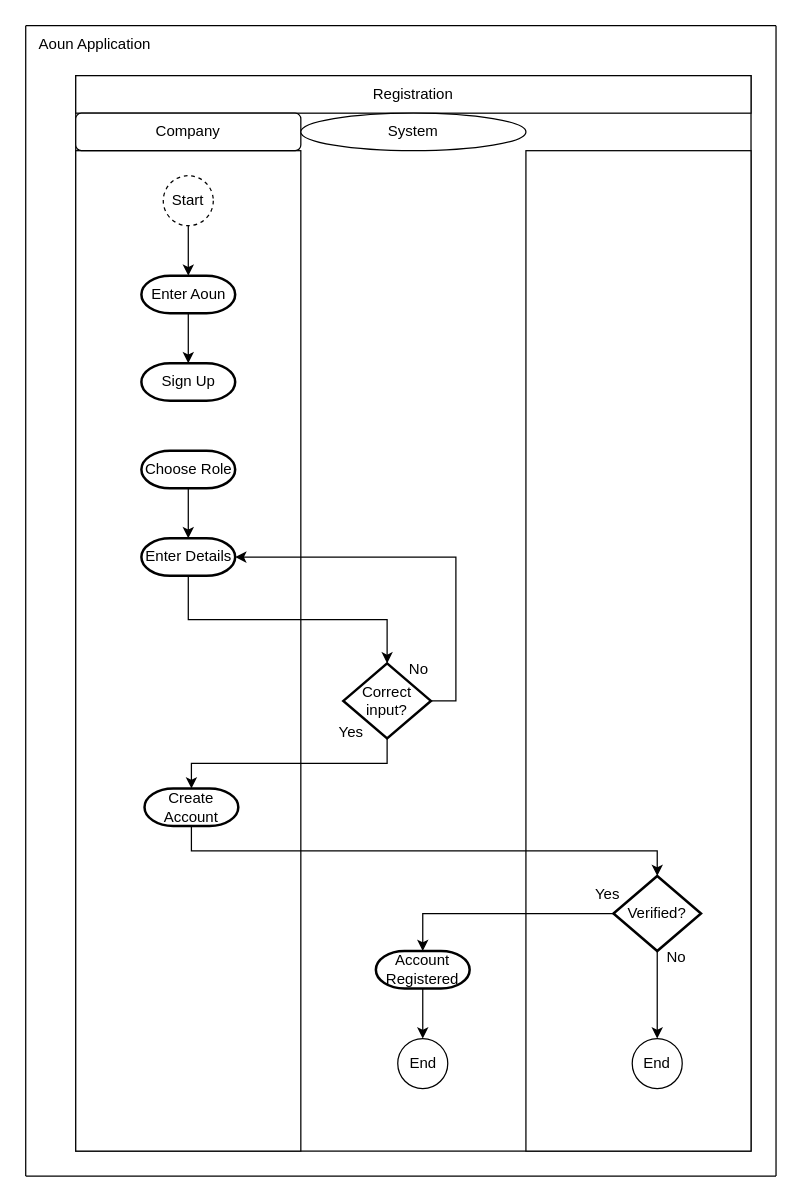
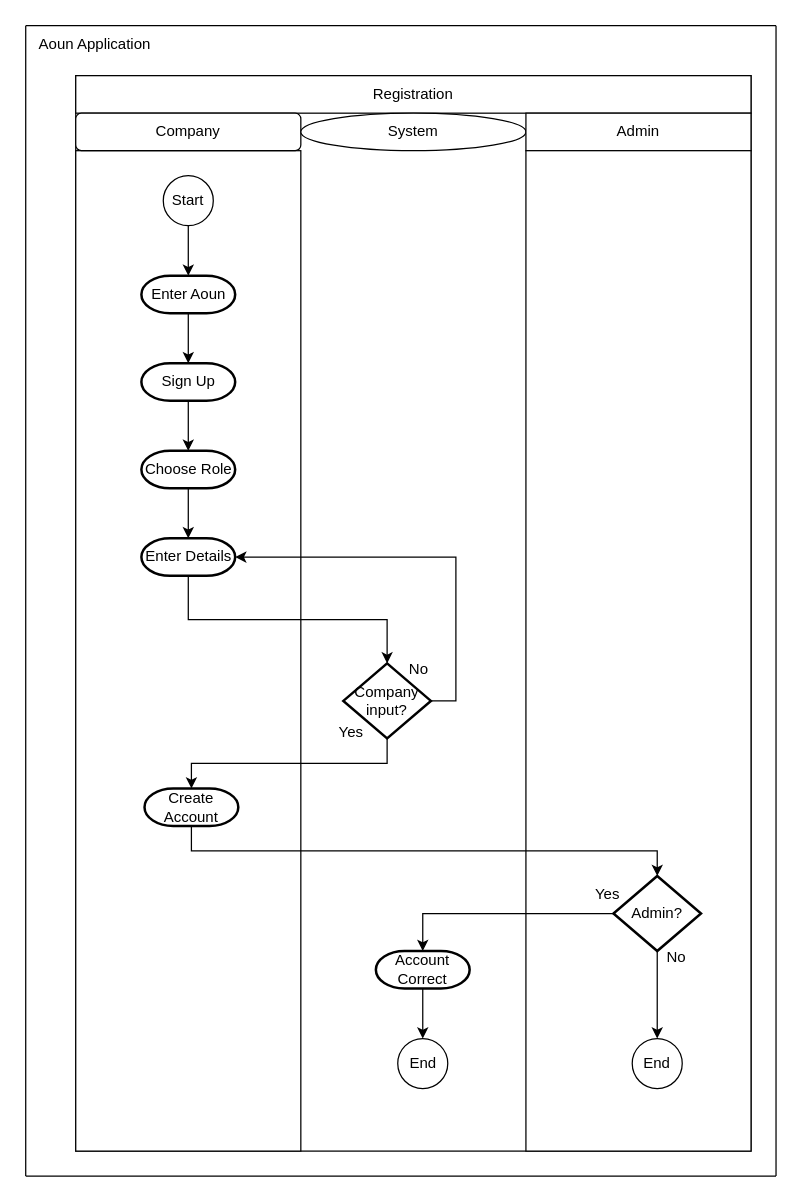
node "Admin": added
node "Start": style dashed -> solid
edge "Sign Up" -> "Choose Role": added
node "Correct input?": label "Correct input?" -> "Company input?"
node "Verified?": label "Verified?" -> "Admin?"
node "Account Registered": label "Account Registered" -> "Account Correct"
